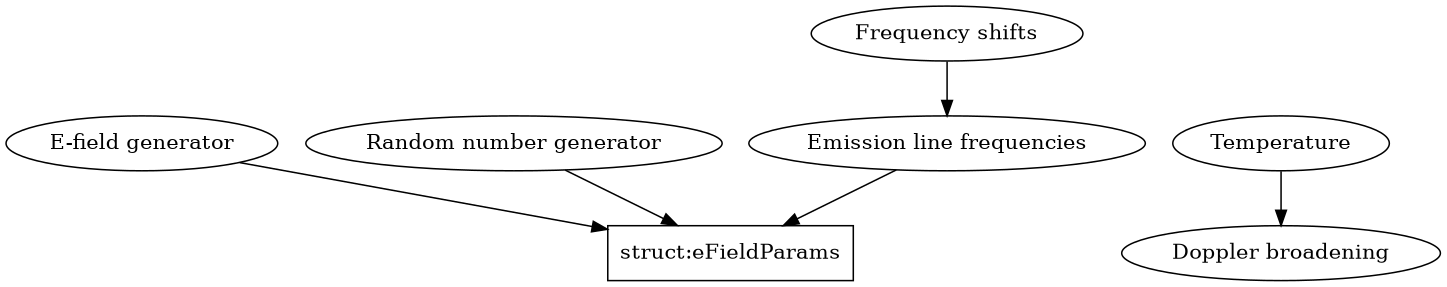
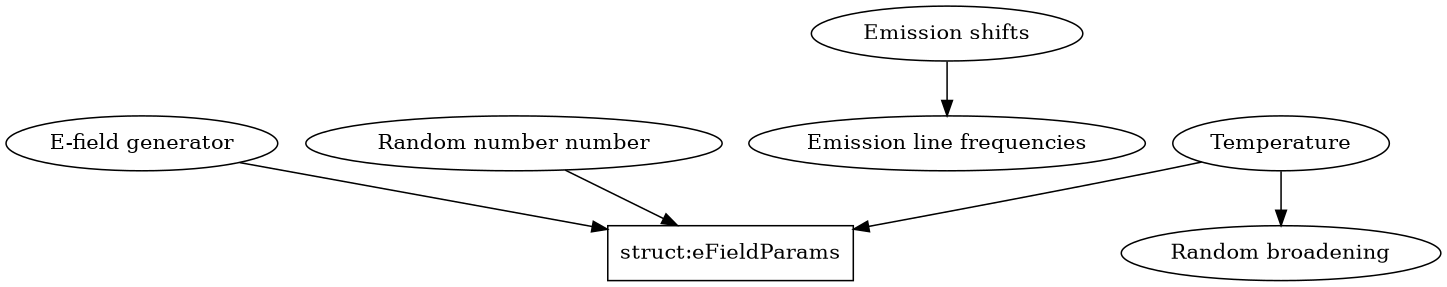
node "Frequency shifts": label "Frequency shifts" -> "Emission shifts"
node "Random number generator": label "Random number generator" -> "Random number number"
edge "Emission line frequencies" -> "struct:eFieldParams": now "Temperature" -> "struct:eFieldParams"
node "Doppler broadening": label "Doppler broadening" -> "Random broadening"
